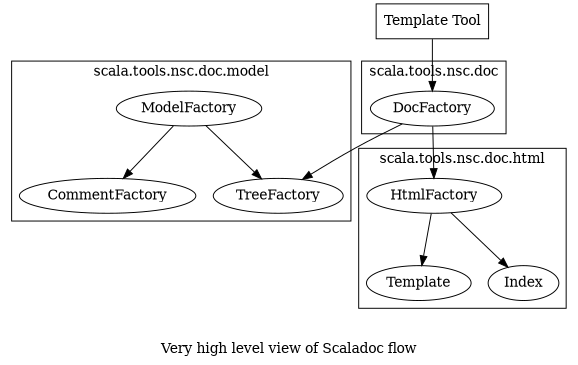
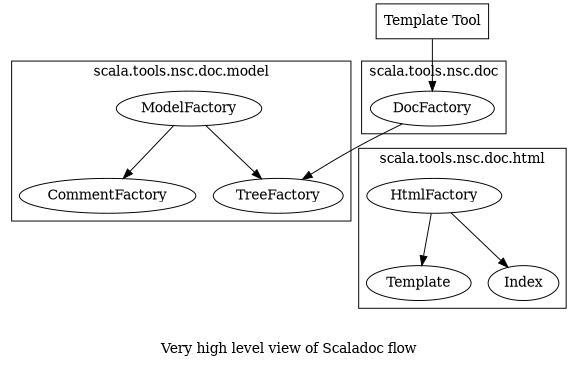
edge "DocFactory" -> "HtmlFactory": removed
